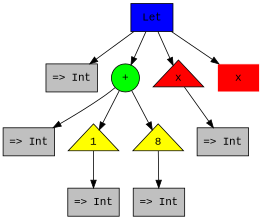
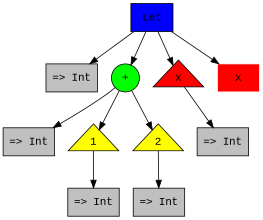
node "8": label "8" -> "2"
